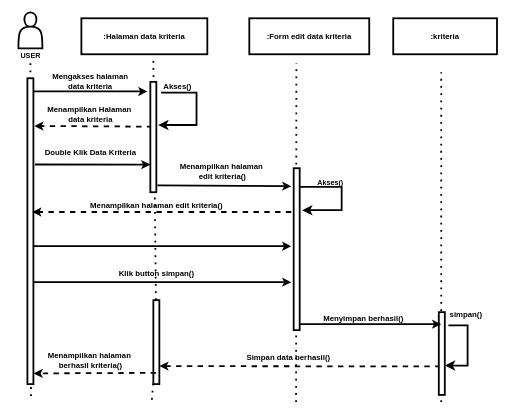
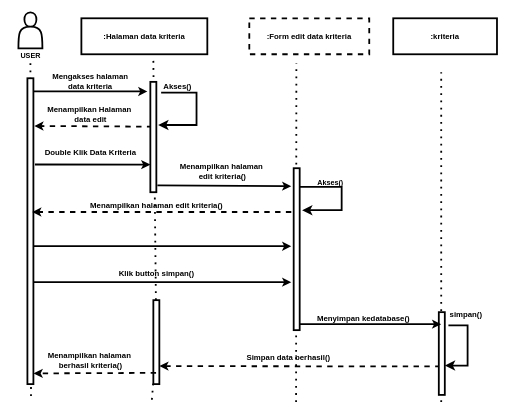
node ":Form edit data kriteria": style solid -> dashed
node "Menampilkan Halaman data kriteria": label "Menampilkan Halaman data kriteria" -> "Menampilkan Halaman data edit"
node "Menyimpan berhasil()": label "Menyimpan berhasil()" -> "Menyimpan kedatabase()"
